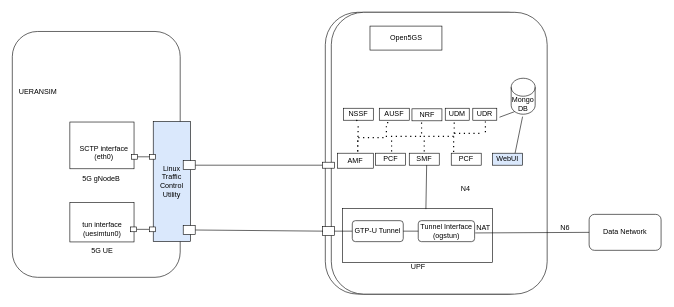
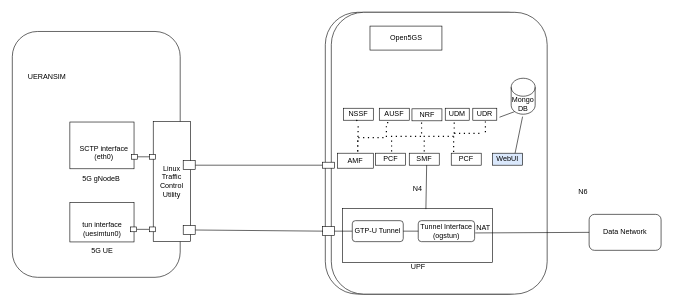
node "UERANSIM": moved (38, 92) -> (47, 77)
node "Linux Traffic Control Utility": fillcolor #dae8fc -> #ffffff
node "N4": moved (466, 189) -> (418, 189)
node "N6": moved (566, 228) -> (584, 192)
